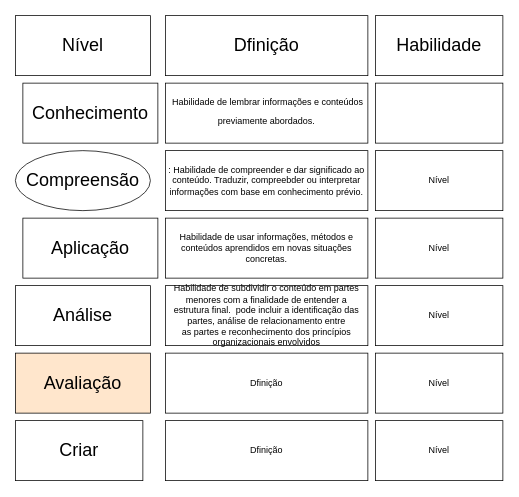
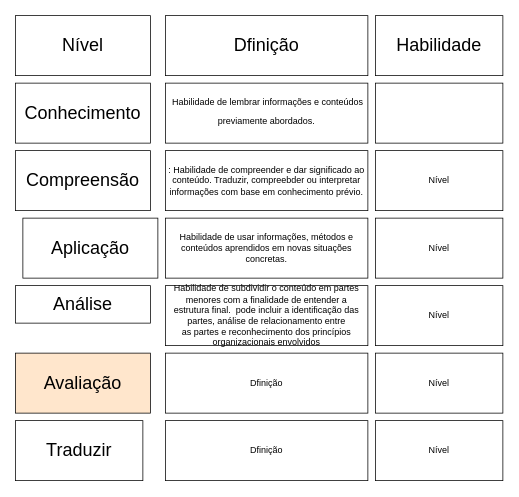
node "Conhecimento": moved (90, 113) -> (83, 113)
node "Compreensão": shape ellipse -> rectangle
node "Análise": size 135x60 -> 135x38
node "Criar": label "Criar" -> "Traduzir"
